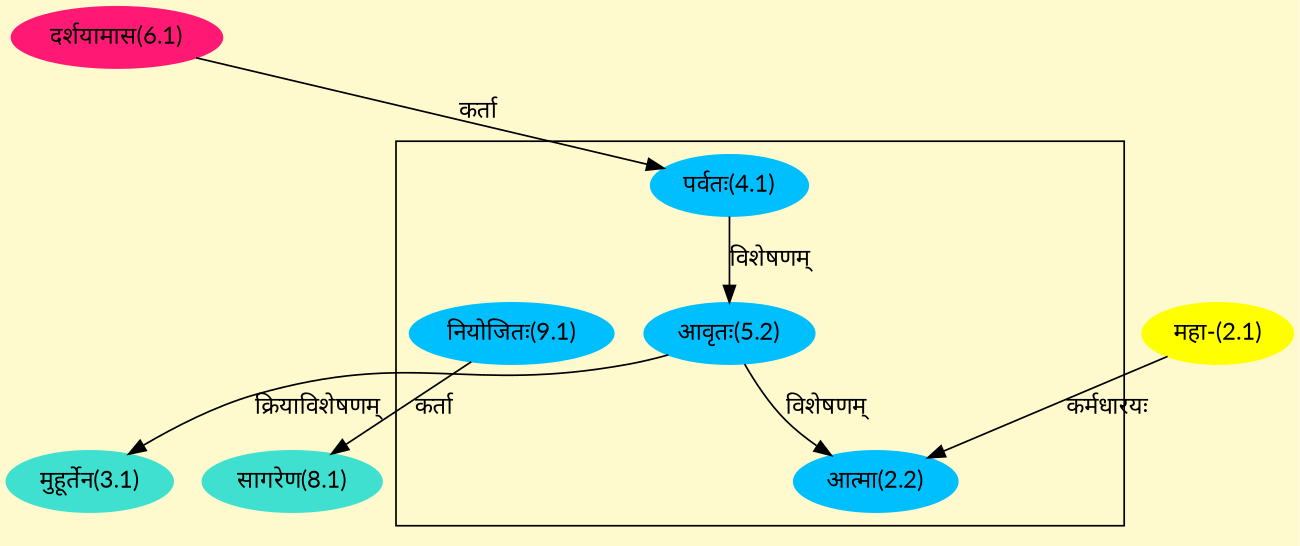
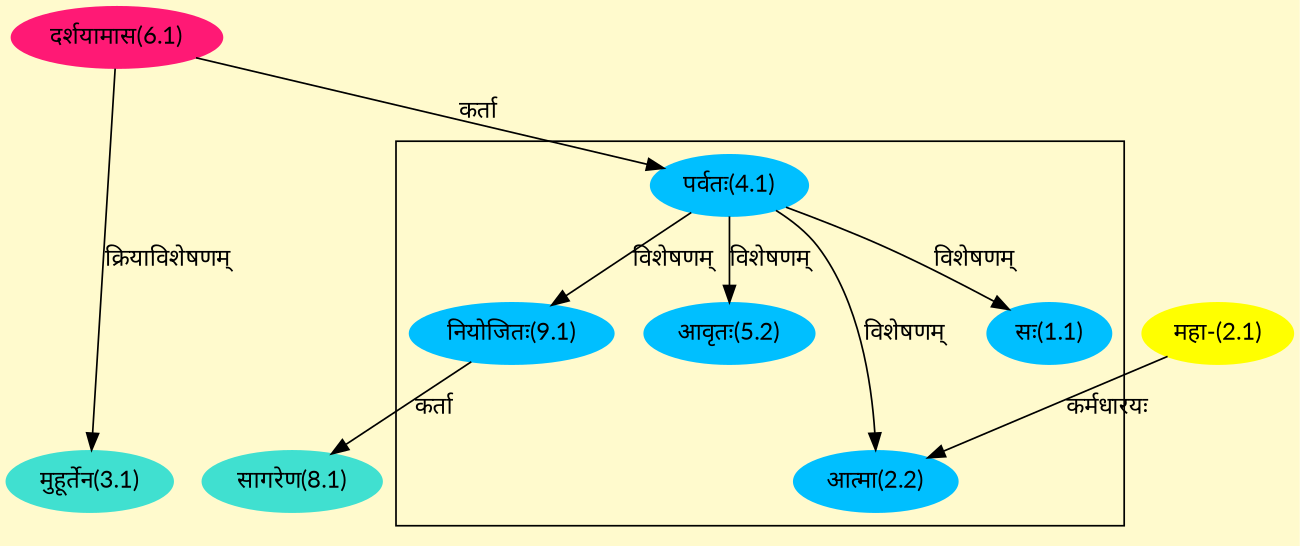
edge "पर्वतः(4.1)" -> "नियोजितः(9.1)": added, label "विशेषणम्"
node "सः(1.1)": added
edge "आवृतः(5.2)" -> "मुहूर्तेन(3.1)": now "दर्शयामास(6.1)" -> "मुहूर्तेन(3.1)"
edge "आवृतः(5.2)" -> "आत्मा(2.2)": now "पर्वतः(4.1)" -> "आत्मा(2.2)"
